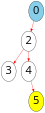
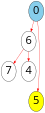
node "2": label "2" -> "6"
node "3": label "3" -> "7"
edge "4" -> "5": now "0" -> "5"
